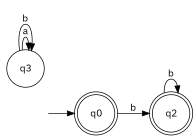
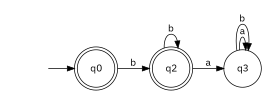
edge "q2" -> "q3": added, label "a"
